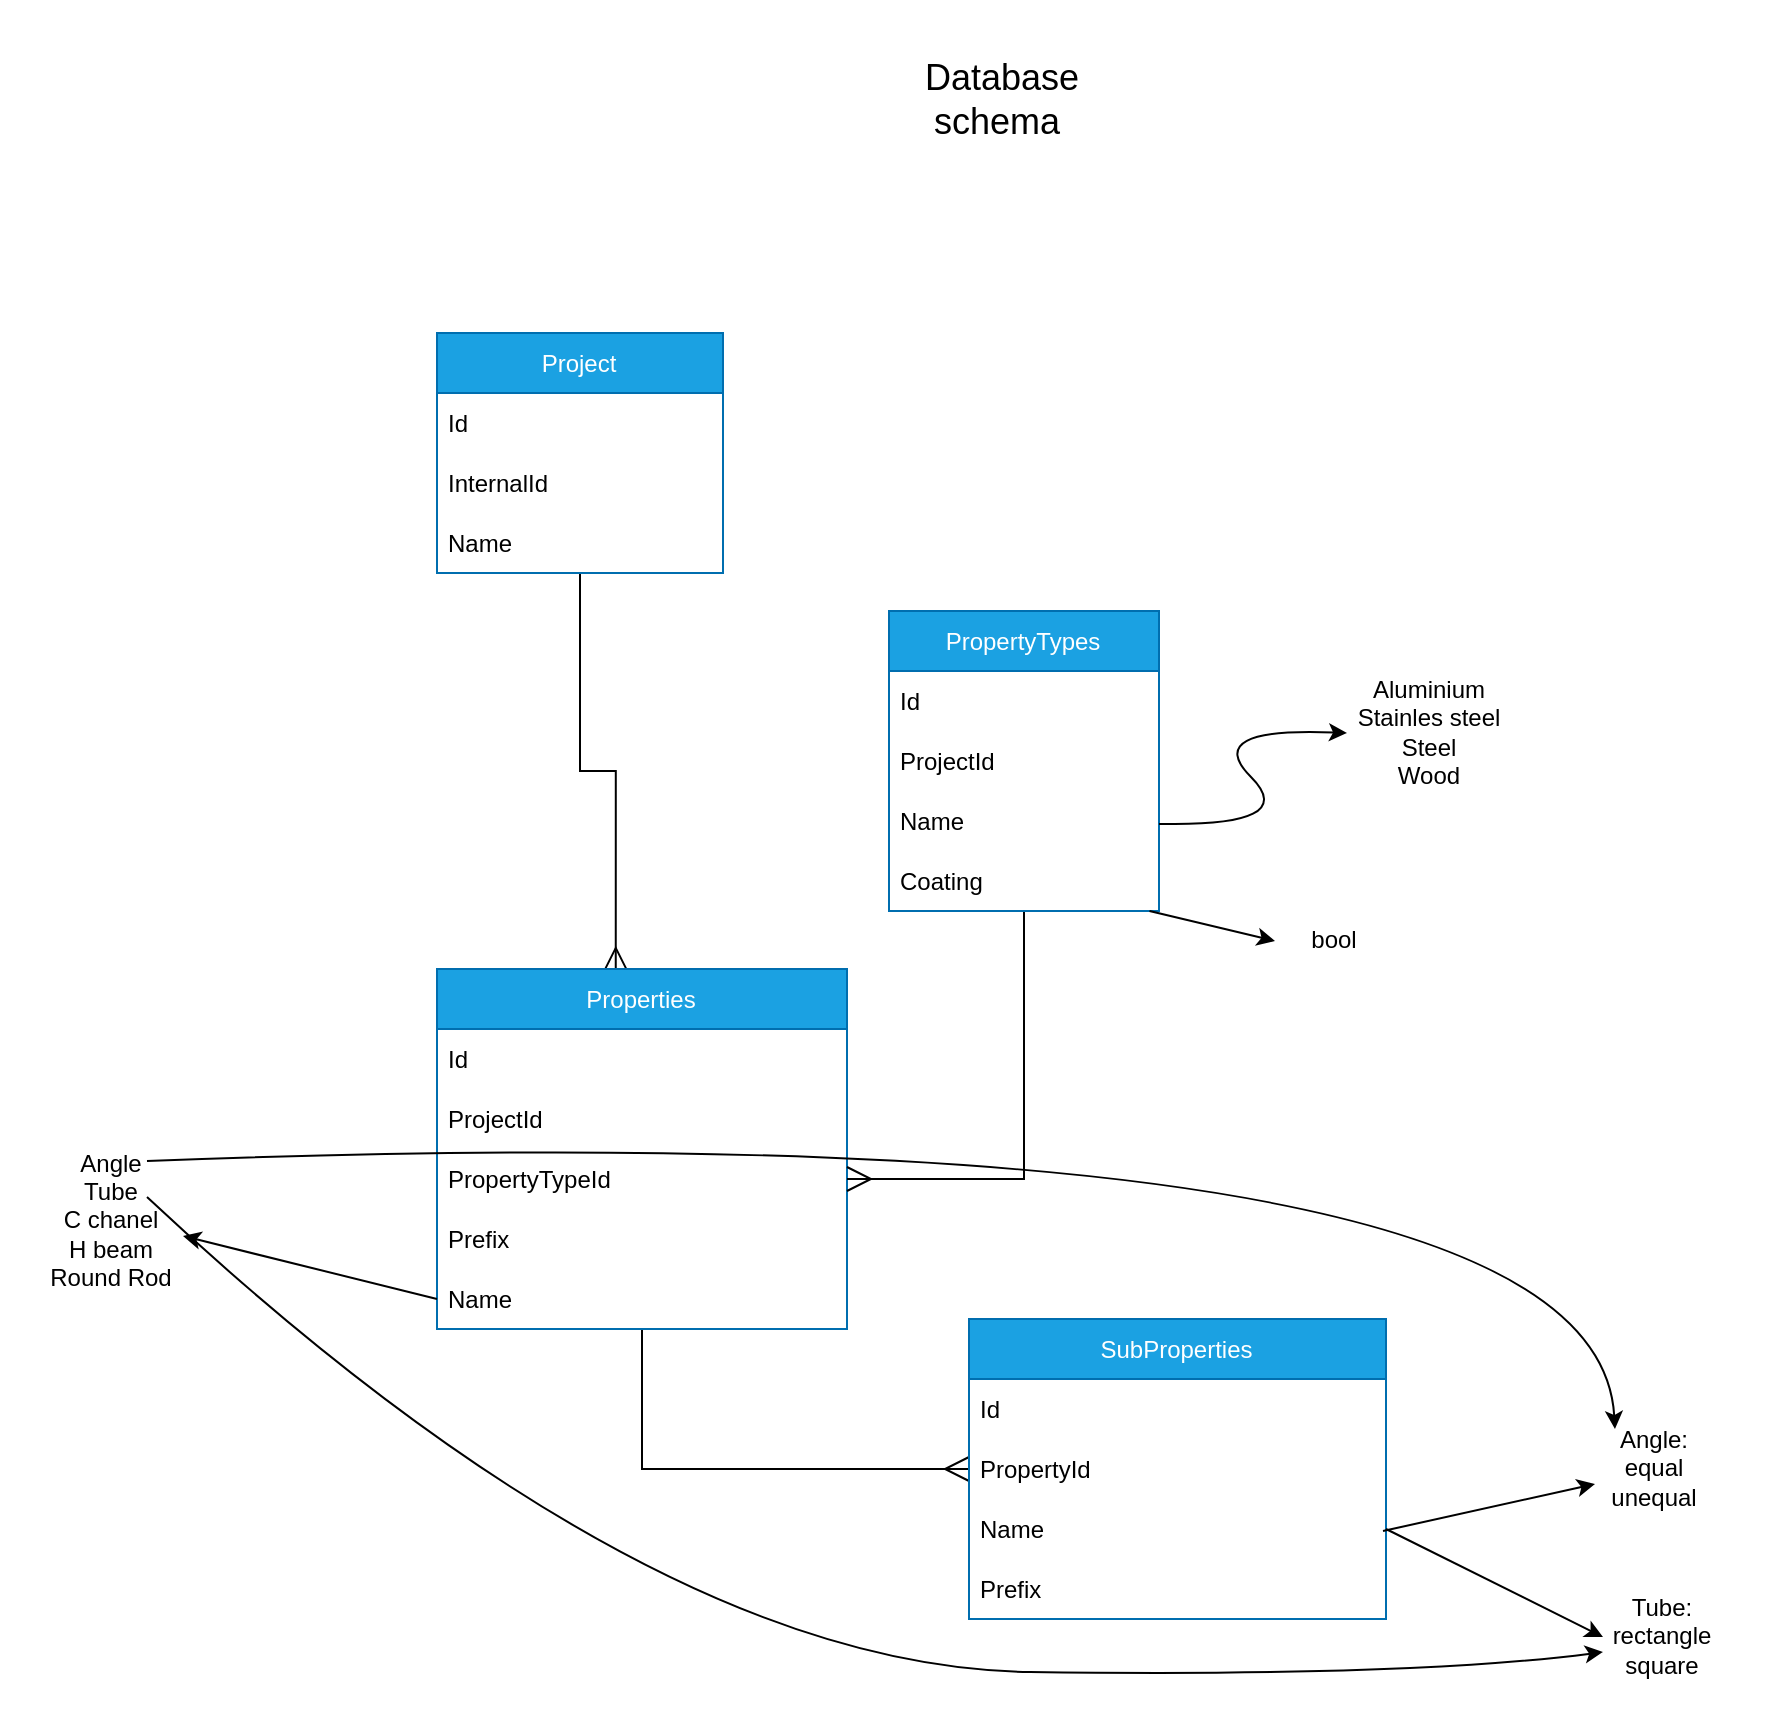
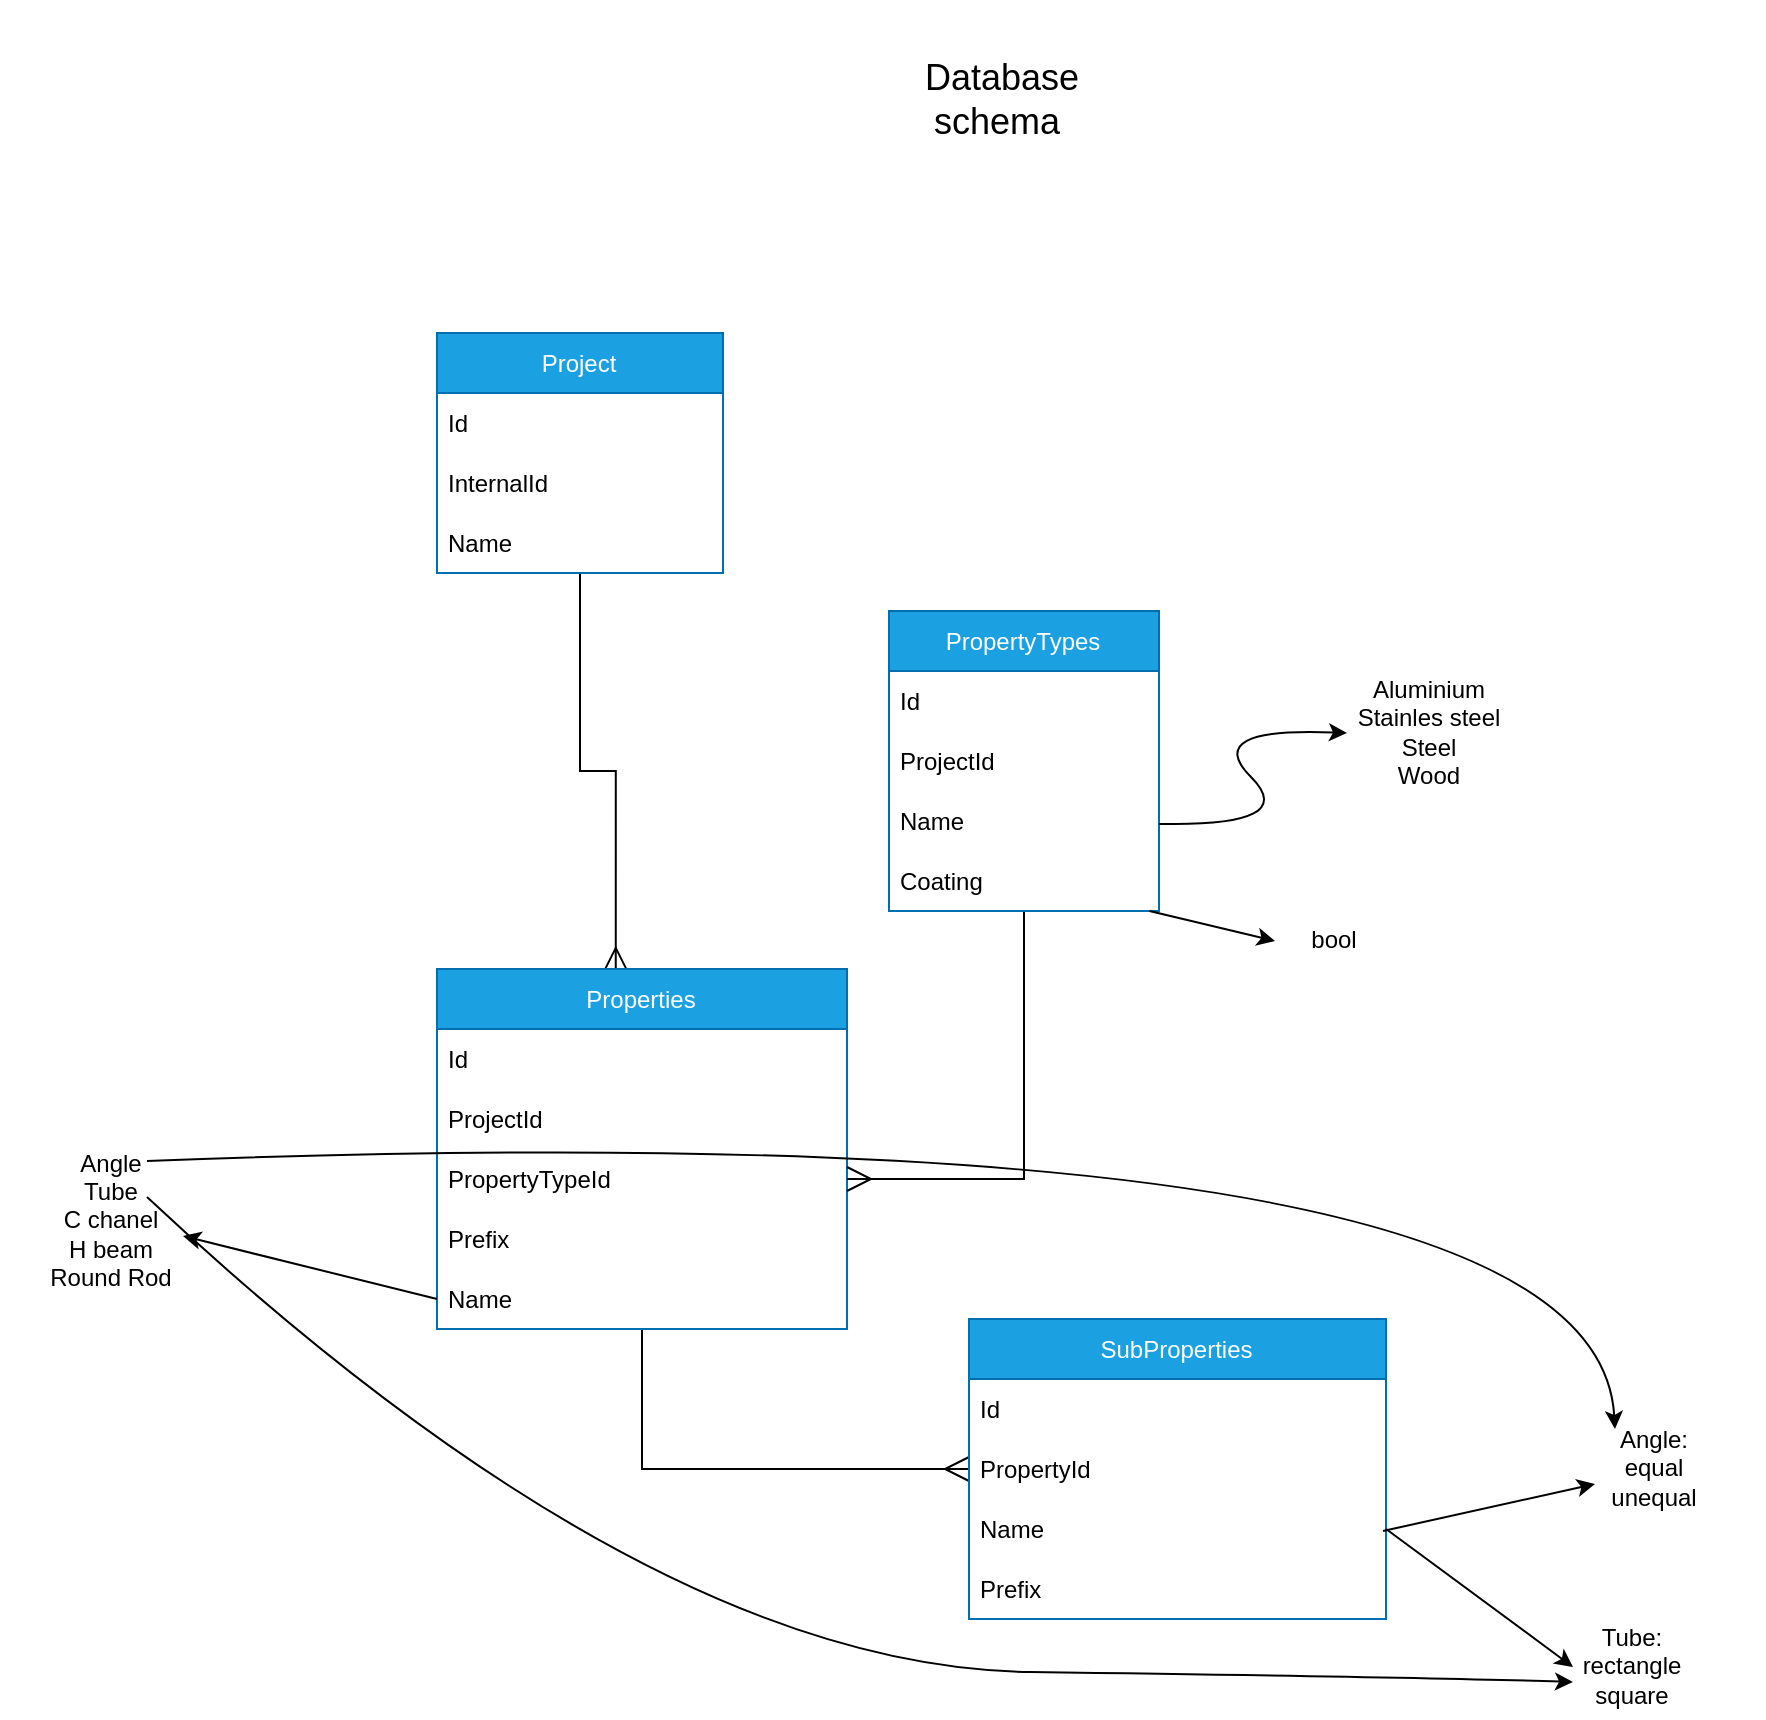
node "Tube: rectangle square": moved (1663, 1637) -> (1633, 1667)
